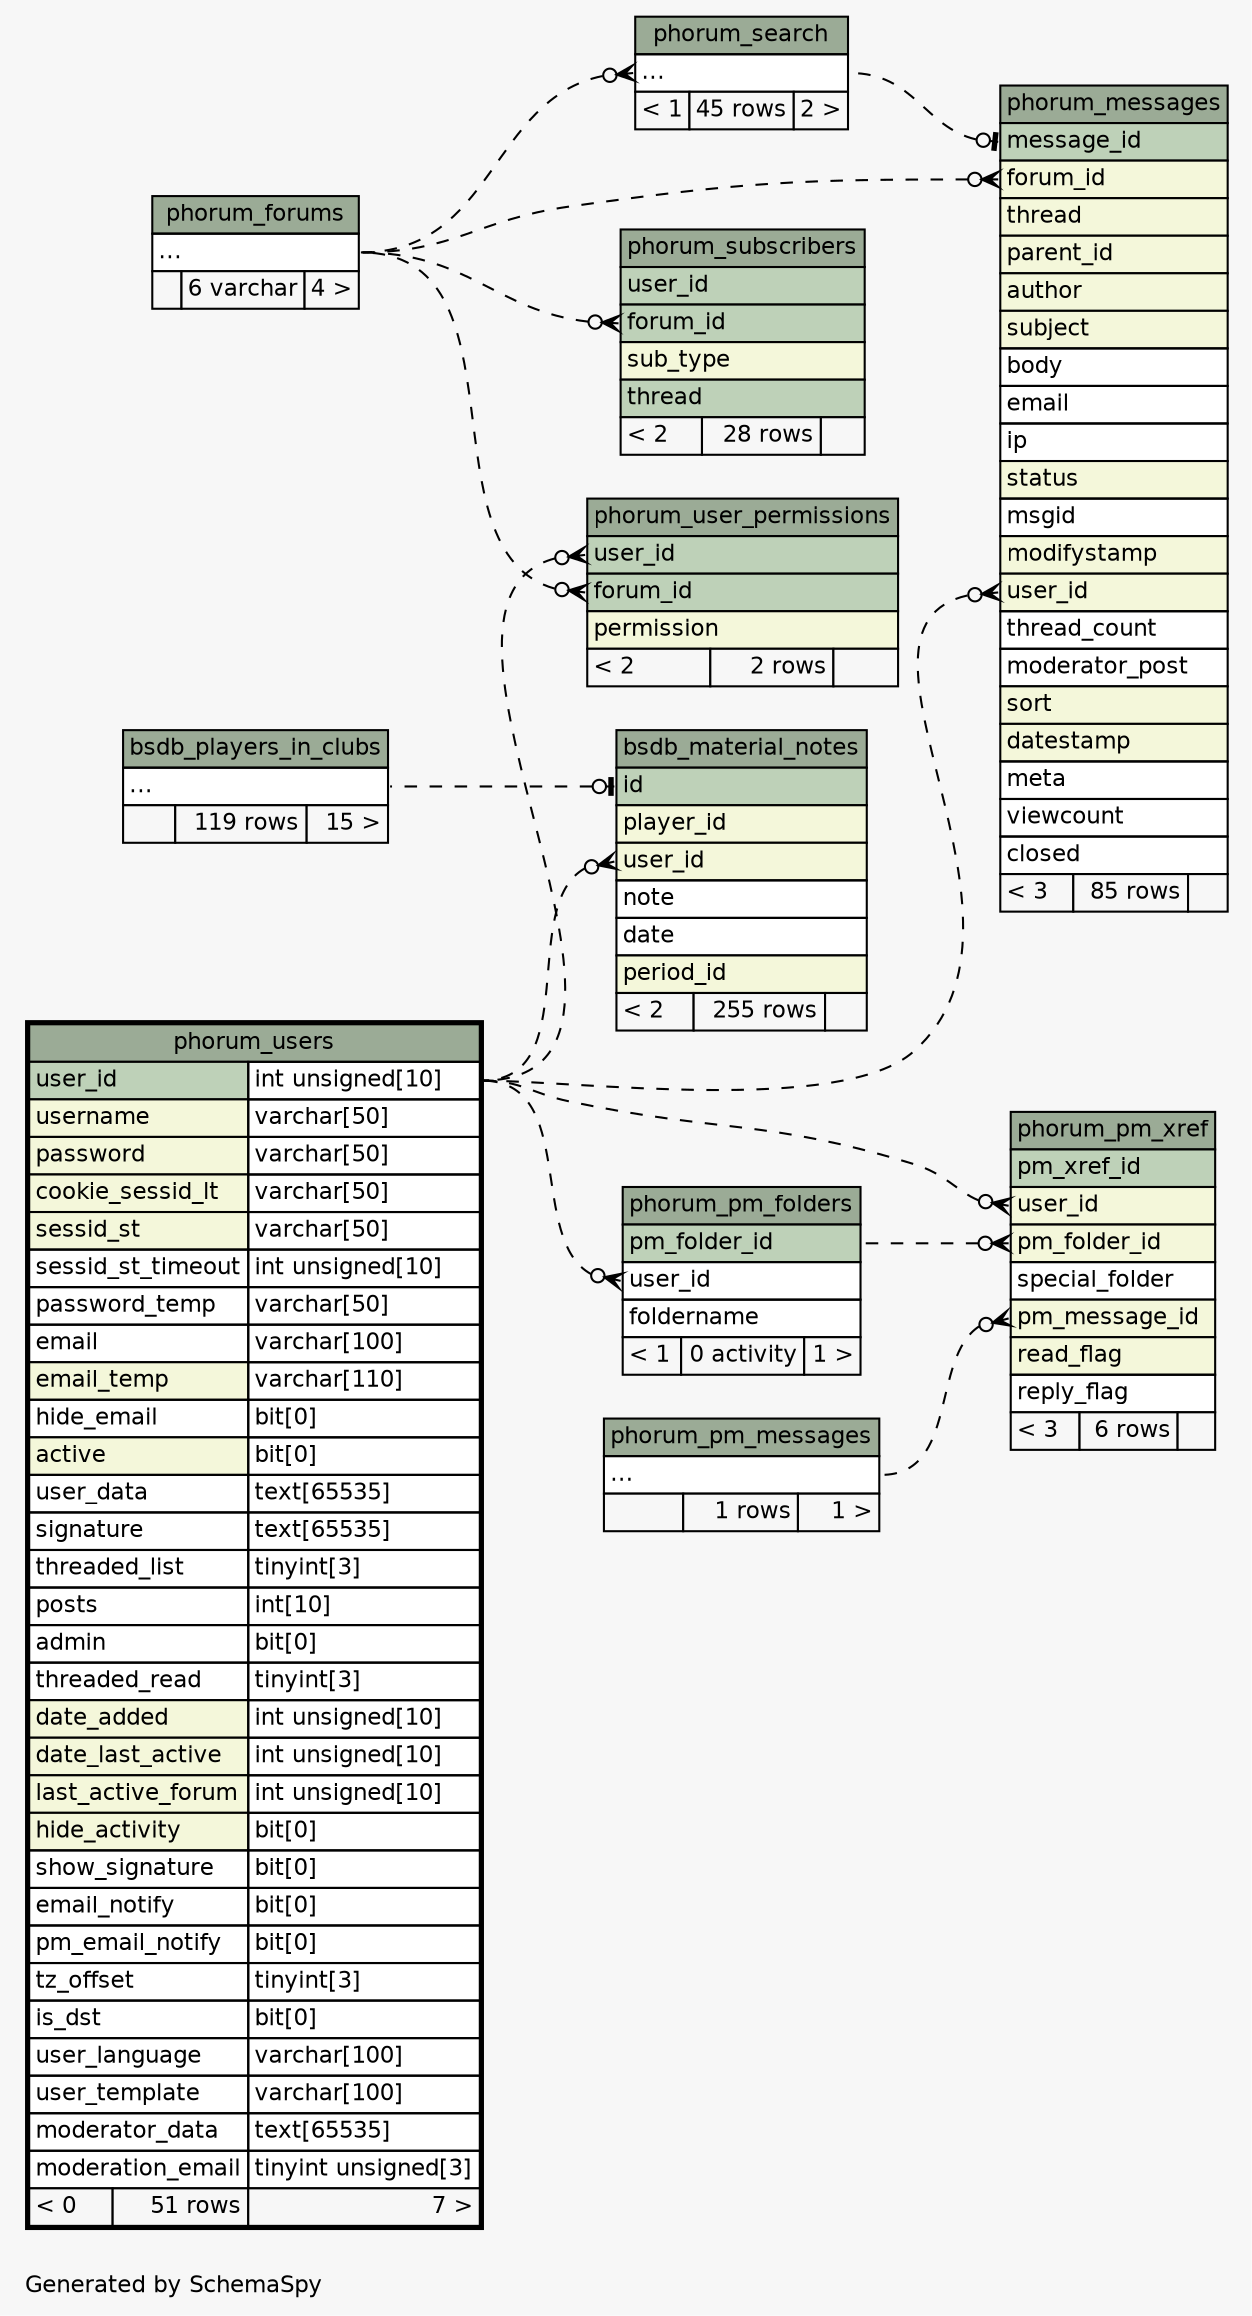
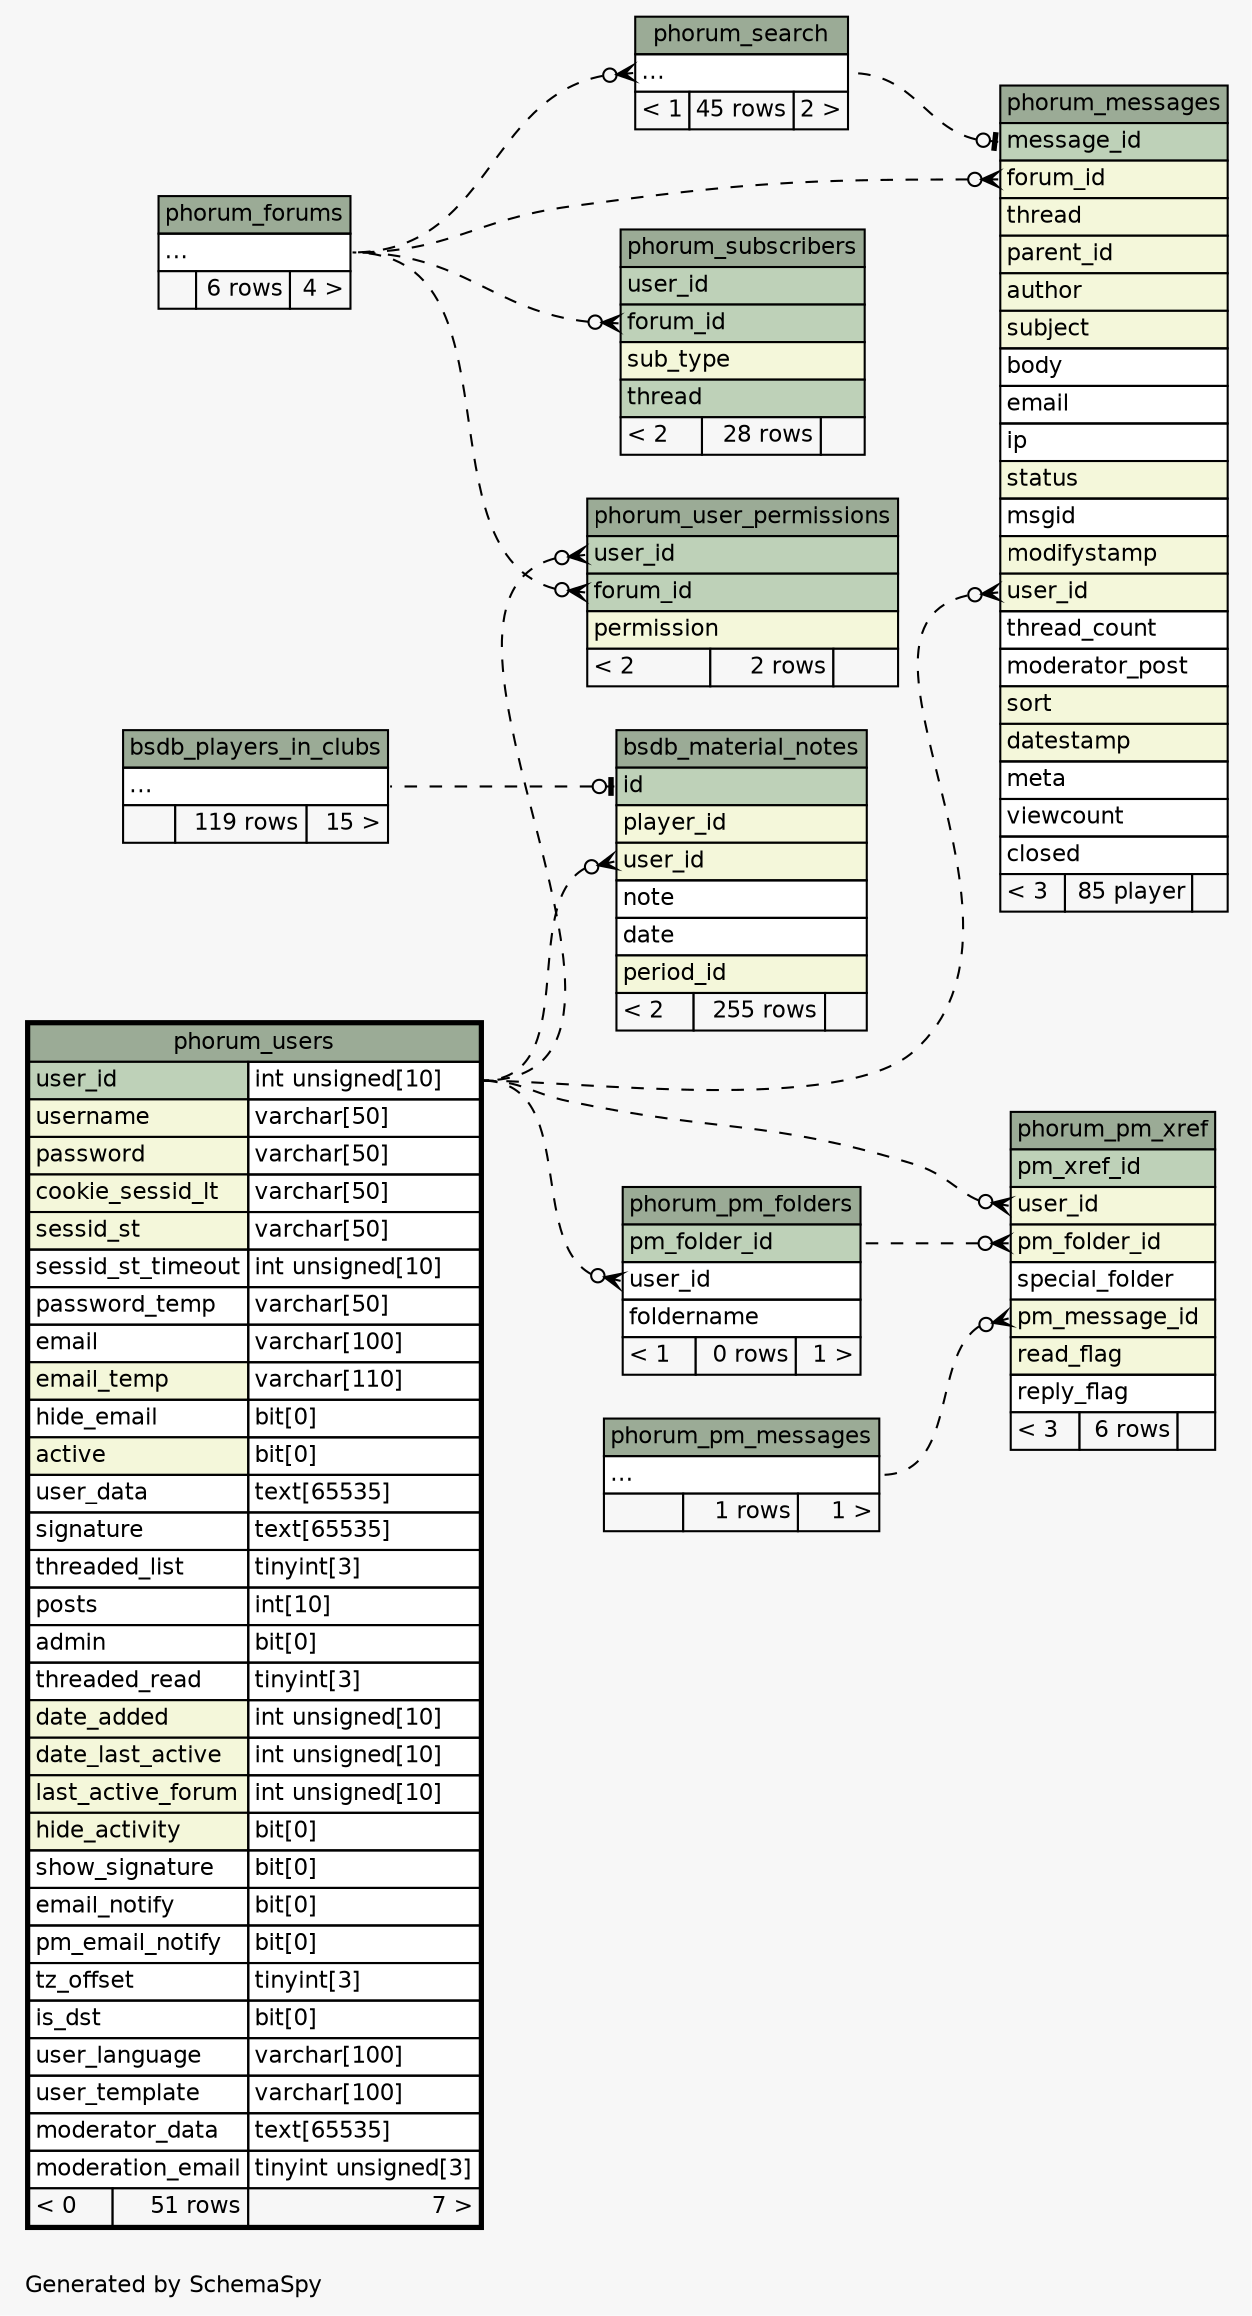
node "phorum_forums": text "6 varchar" -> "6 rows"
node "phorum_messages": text "85 rows" -> "85 player"
node "phorum_pm_folders": text "0 activity" -> "0 rows"
